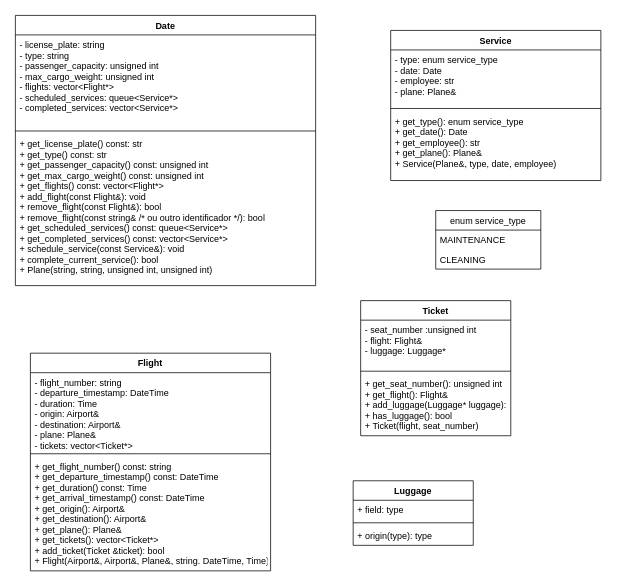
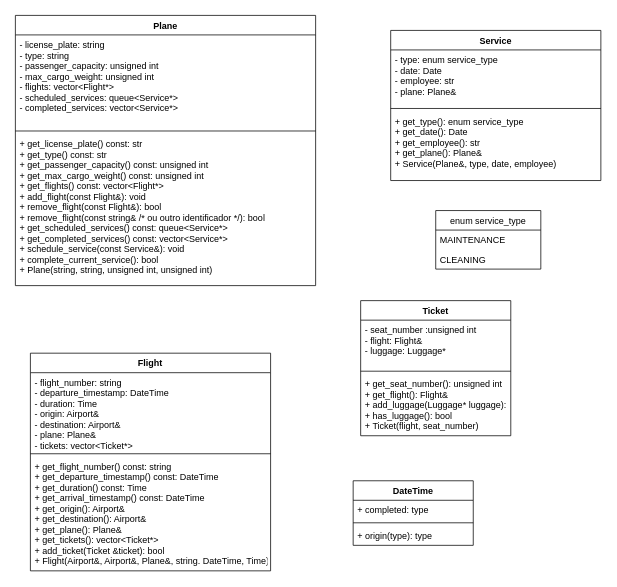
node "Date": label "Date" -> "Plane"
node "Luggage": label "Luggage" -> "DateTime"
node "+ field: type": label "+ field: type" -> "+ completed: type"
